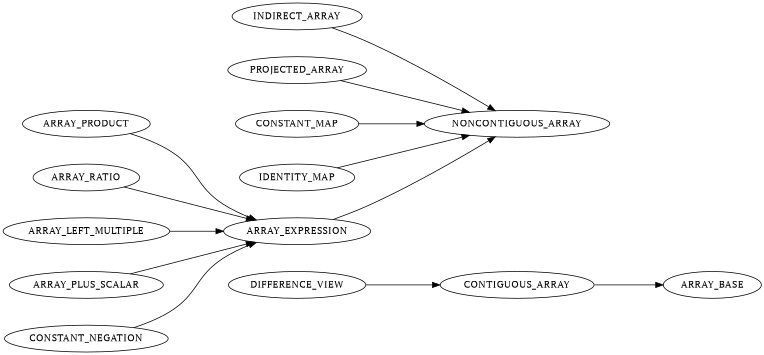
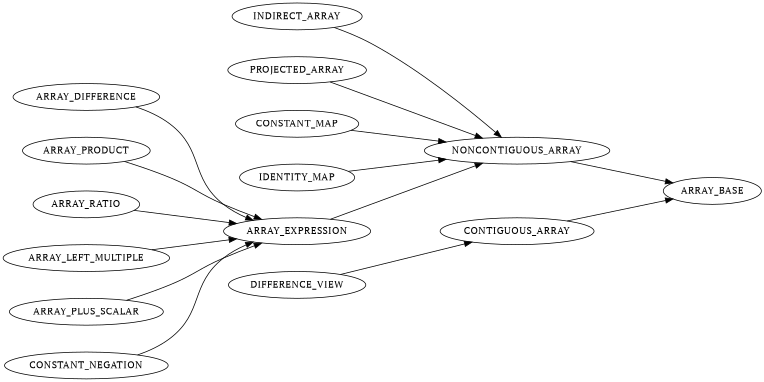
node "ARRAY_DIFFERENCE": added
edge "NONCONTIGUOUS_ARRAY" -> "ARRAY_BASE": added
